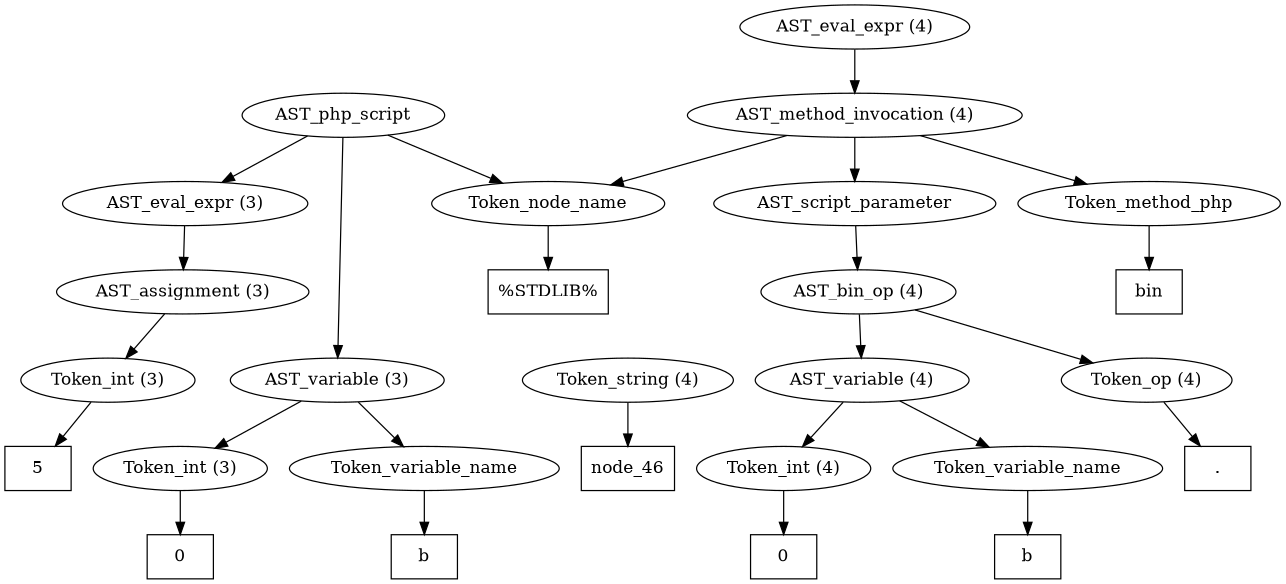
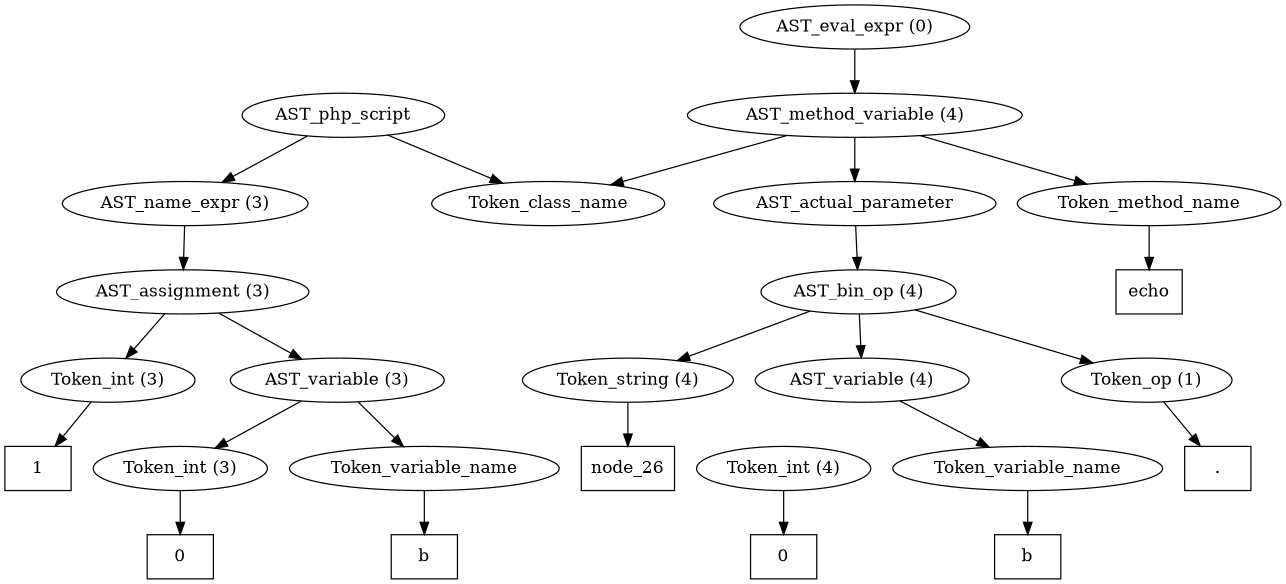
node "AST_eval_expr (4)": label "AST_eval_expr (4)" -> "AST_eval_expr (0)"
node "AST_method_invocation (4)": label "AST_method_invocation (4)" -> "AST_method_variable (4)"
node "AST_eval_expr (3)": label "AST_eval_expr (3)" -> "AST_name_expr (3)"
node "Token_node_name": label "Token_node_name" -> "Token_class_name"
node "AST_script_parameter": label "AST_script_parameter" -> "AST_actual_parameter"
node "Token_method_php": label "Token_method_php" -> "Token_method_name"
edge "AST_php_script" -> "AST_variable (3)": now "AST_assignment (3)" -> "AST_variable (3)"
node "%STDLIB%": removed
node "bin": label "bin" -> "echo"
edge "AST_bin_op (4)" -> "Token_string (4)": added
node "Token_op (4)": label "Token_op (4)" -> "Token_op (1)"
edge "AST_variable (4)" -> "Token_int (4)": removed
node "5": label "5" -> "1"
node "node_46": label "node_46" -> "node_26"
